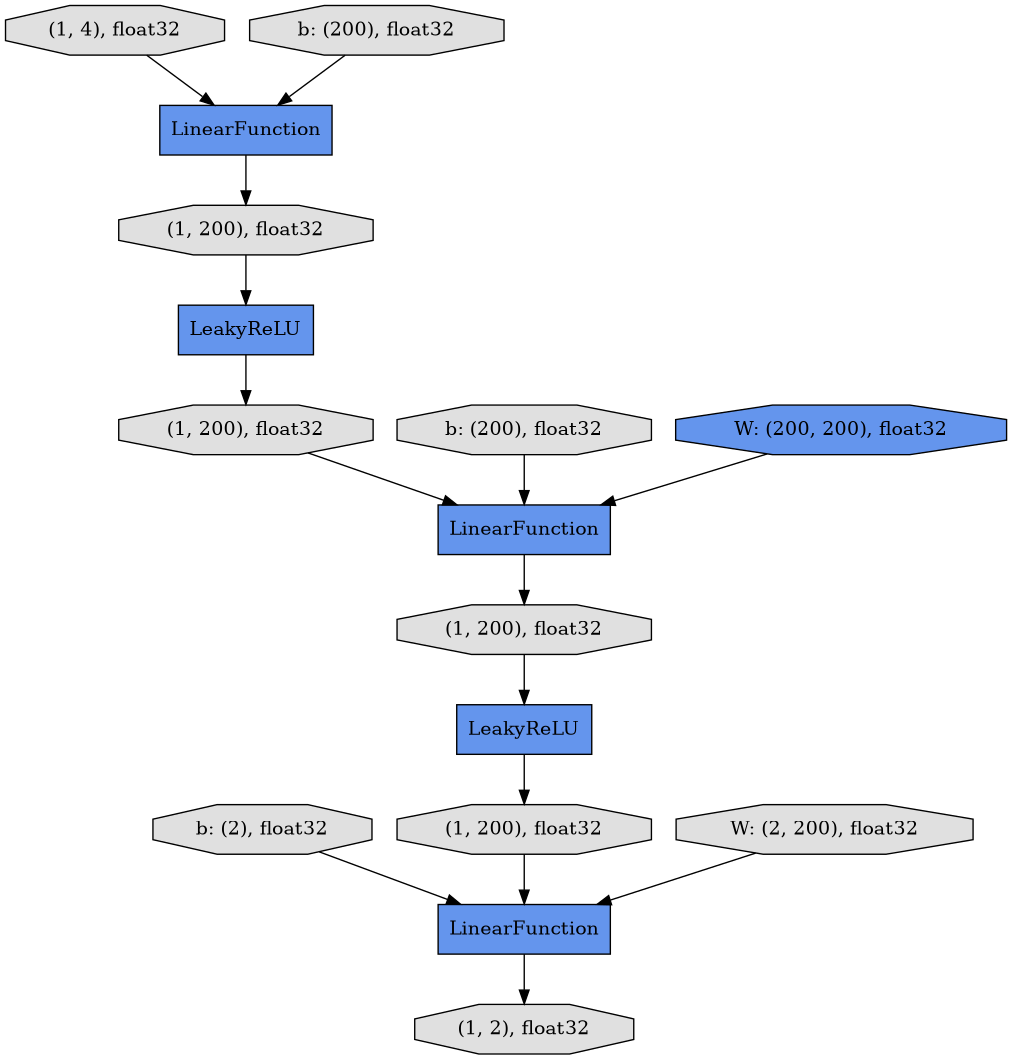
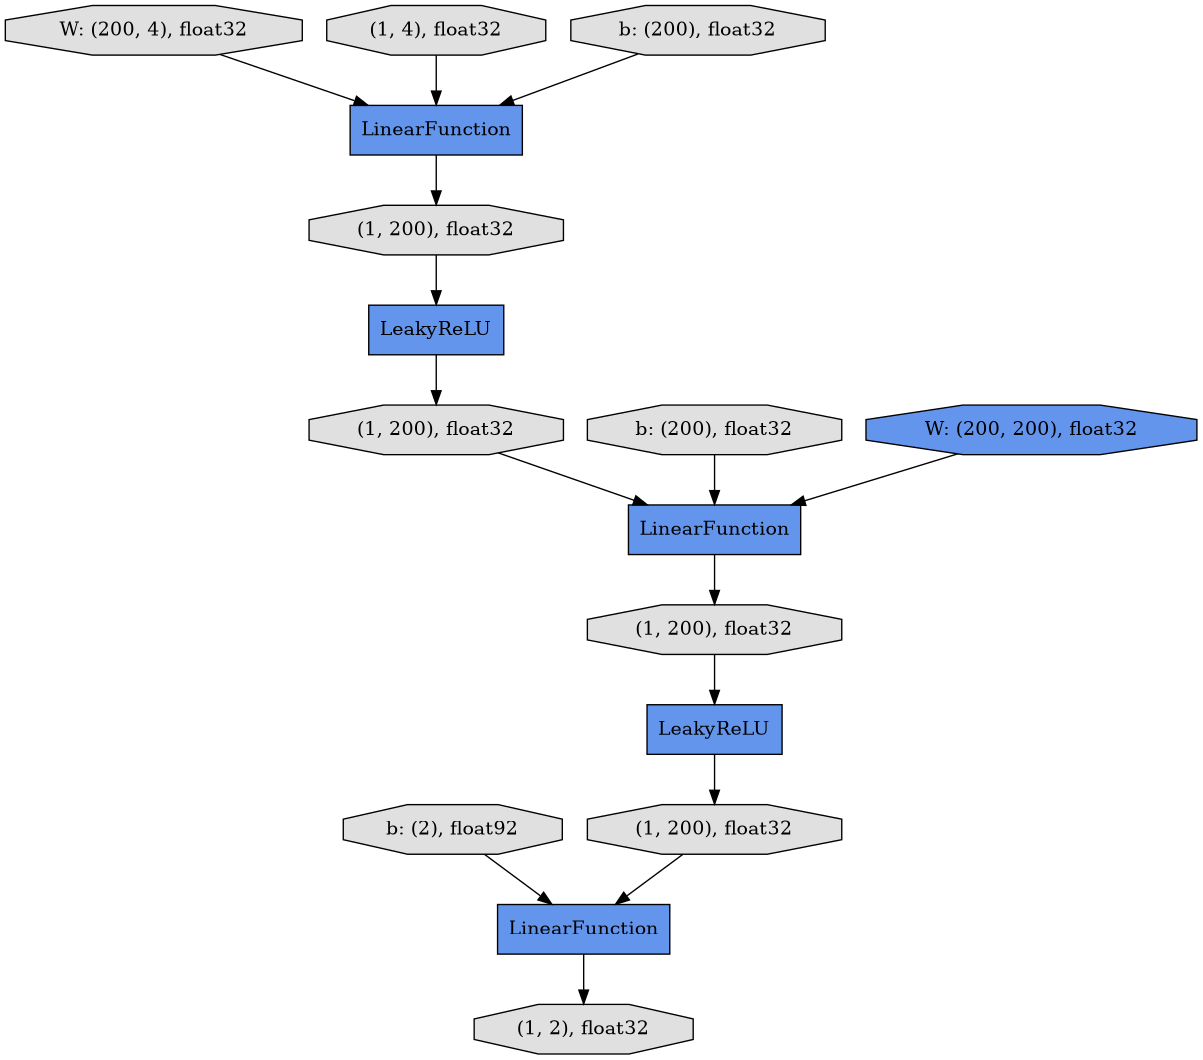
node "W: (200, 4), float32": added
node "b: (2), float32": label "b: (2), float32" -> "b: (2), float92"
node "W: (2, 200), float32": removed
